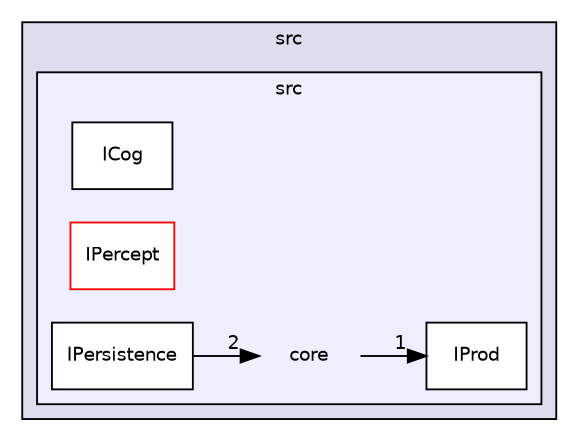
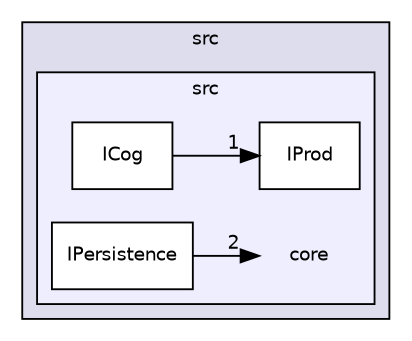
node "IPercept": removed
edge "core" -> "IProd": now "ICog" -> "IProd"
